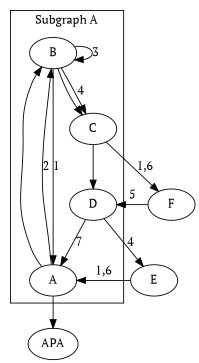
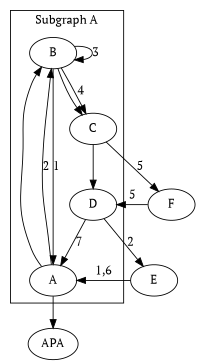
edge "C" -> "F": label "1,6" -> "5"
edge "D" -> "E": label "4" -> "2"
